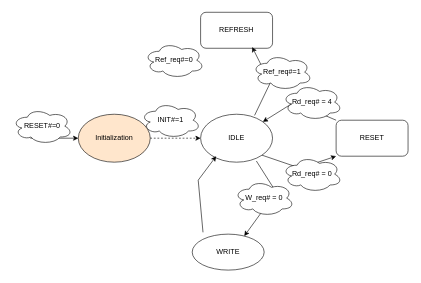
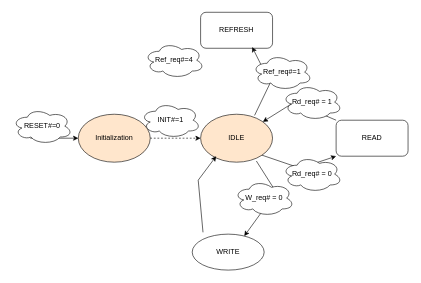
node "Ref_req#=0": label "Ref_req#=0" -> "Ref_req#=4"
node "Rd_req# = 4": label "Rd_req# = 4" -> "Rd_req# = 1"
node "IDLE": fillcolor #ffffff -> #ffe6cc
node "RESET": label "RESET" -> "READ"
